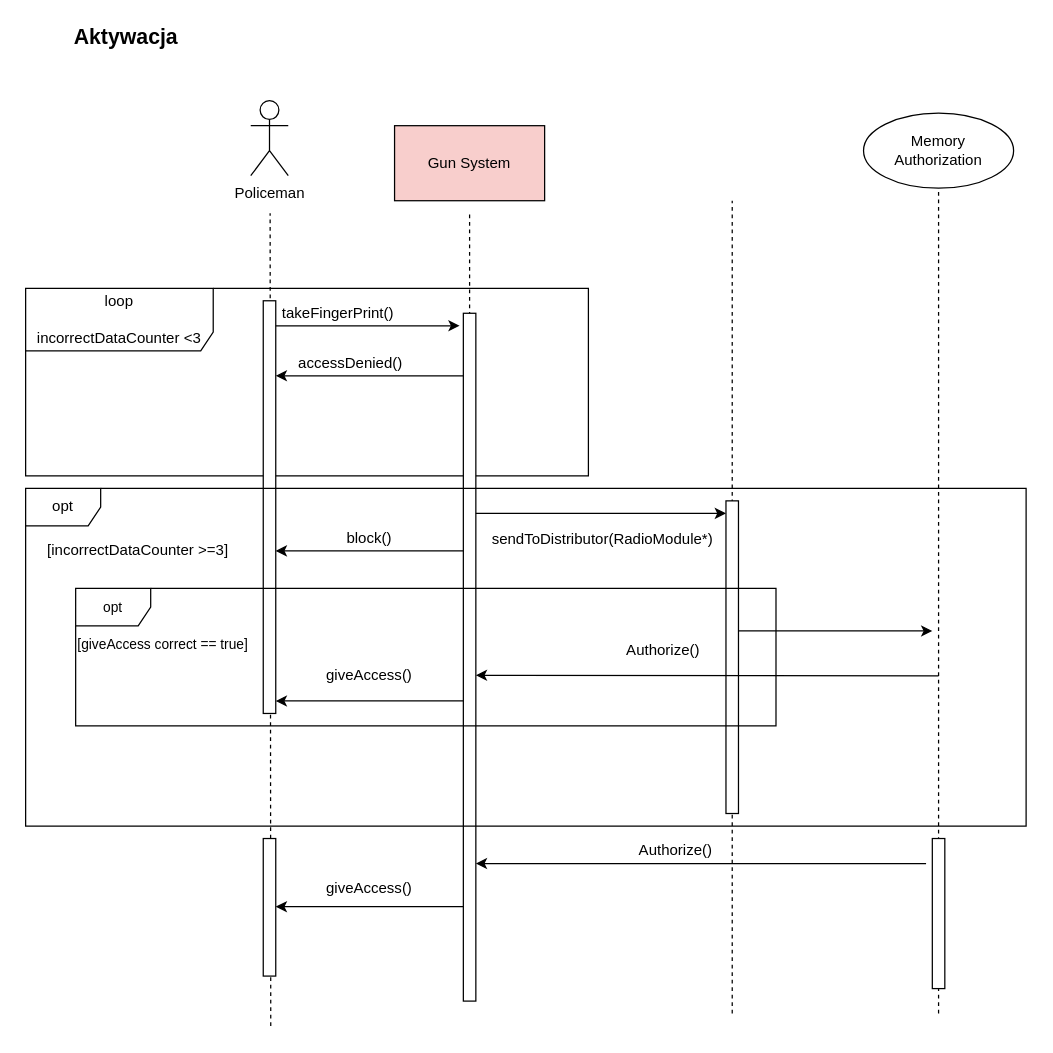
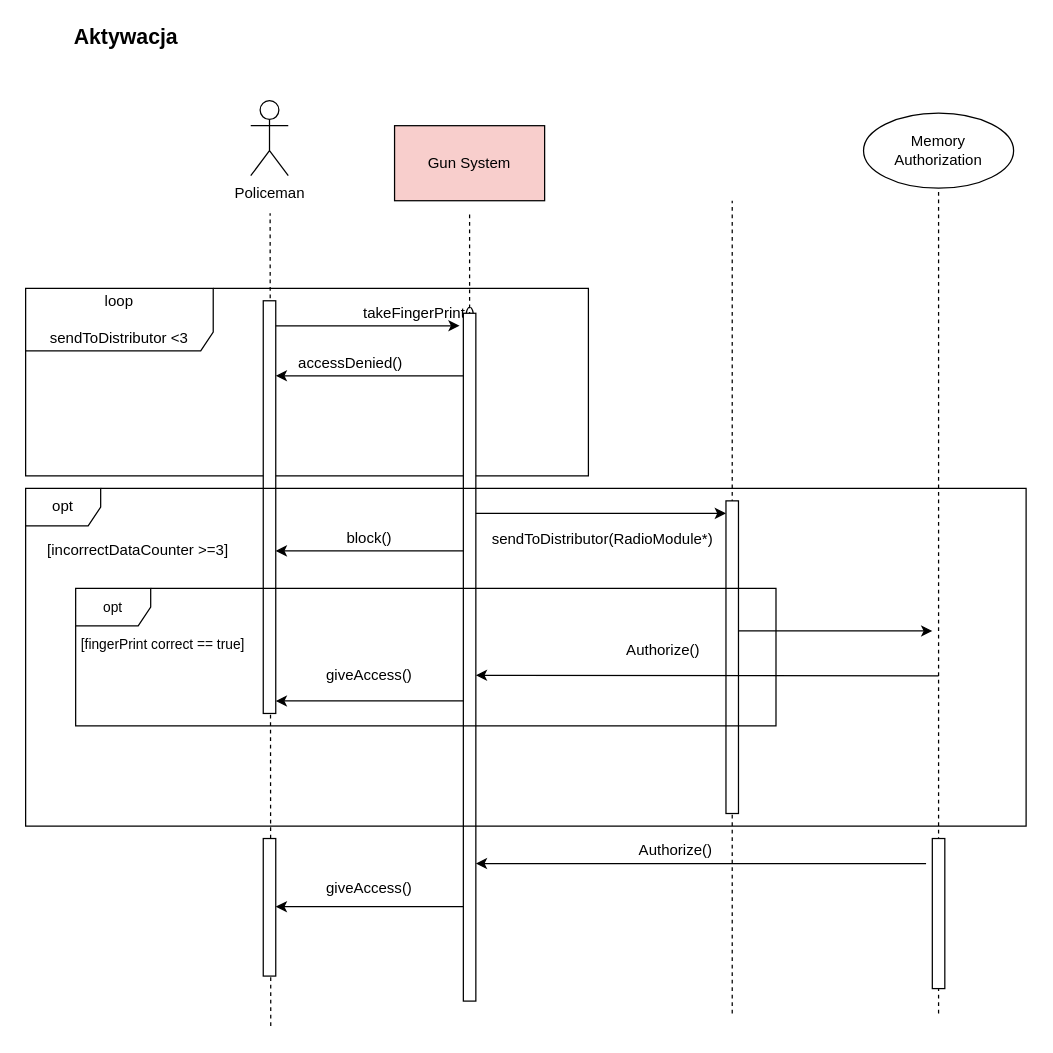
node "takeFingerPrint()": moved (338, 313) -> (419, 313)
node "loop incorrectDataCounter <3": label "loop incorrectDataCounter <3" -> "loop sendToDistributor <3"
node "[giveAccess correct == true]": label "[giveAccess correct == true]" -> "[fingerPrint correct == true]"
